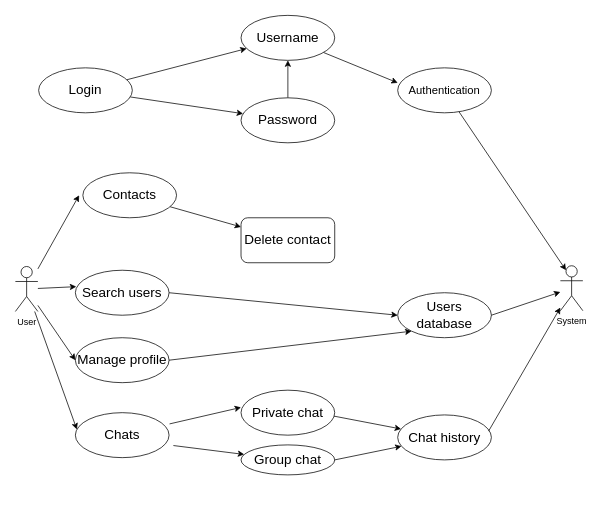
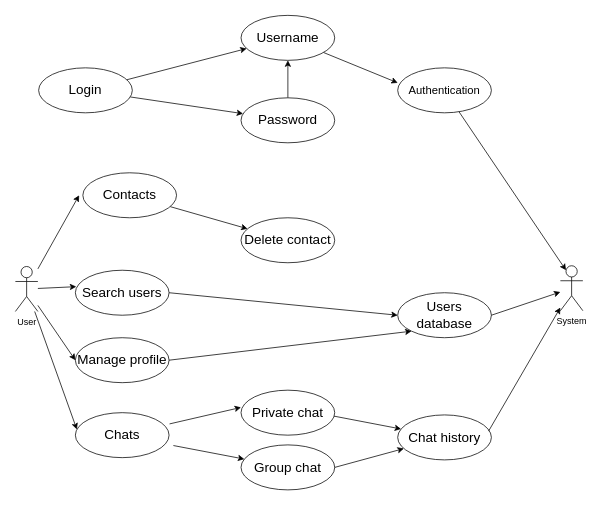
node "Delete contact": shape rounded rectangle -> ellipse
node "Group chat": size 94x30 -> 94x45
